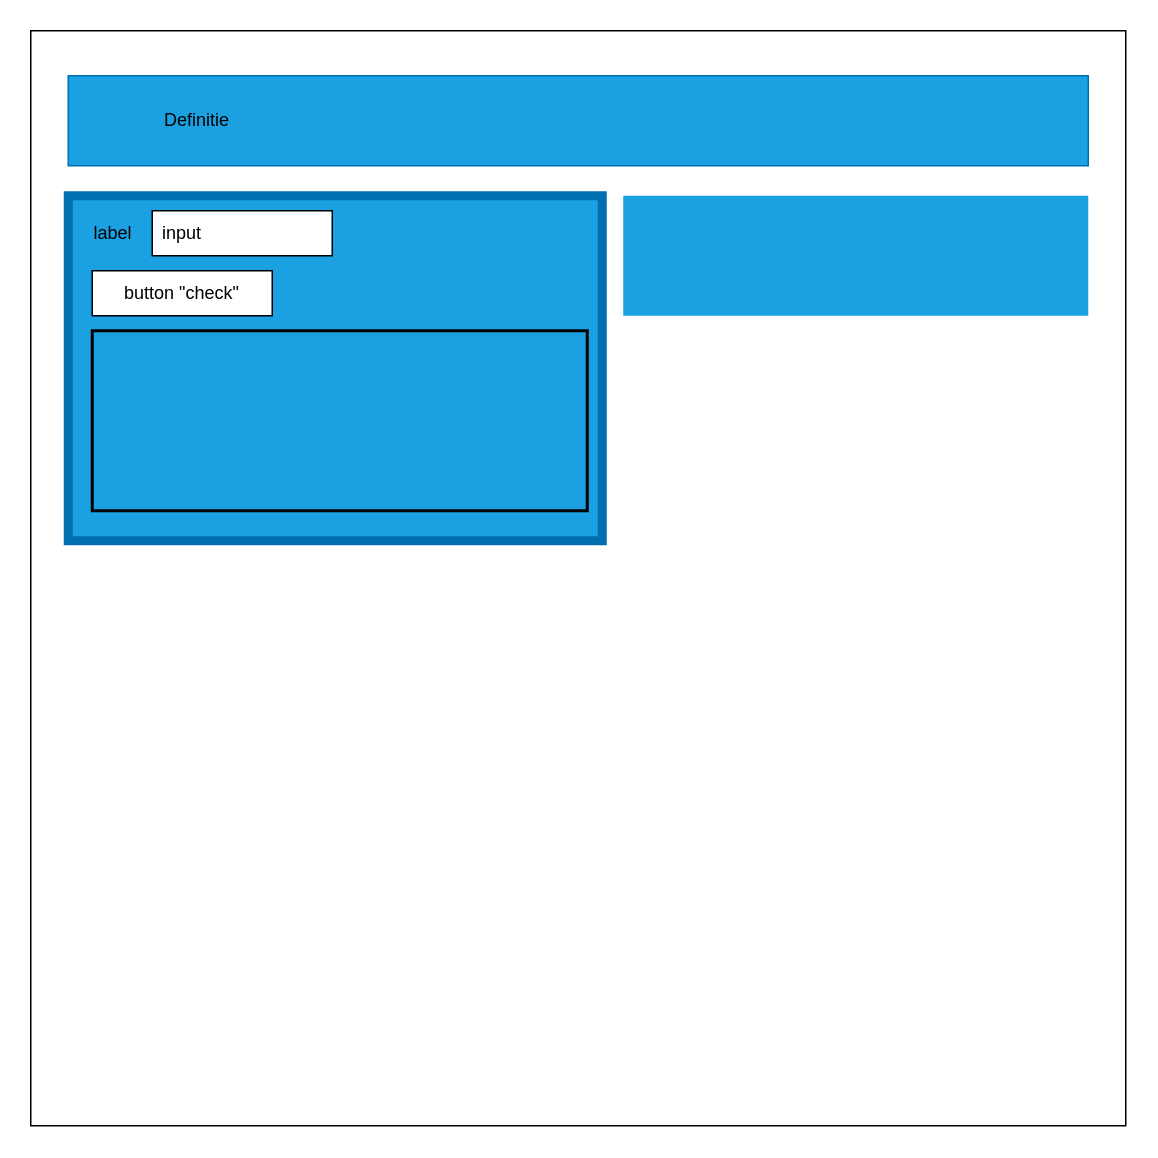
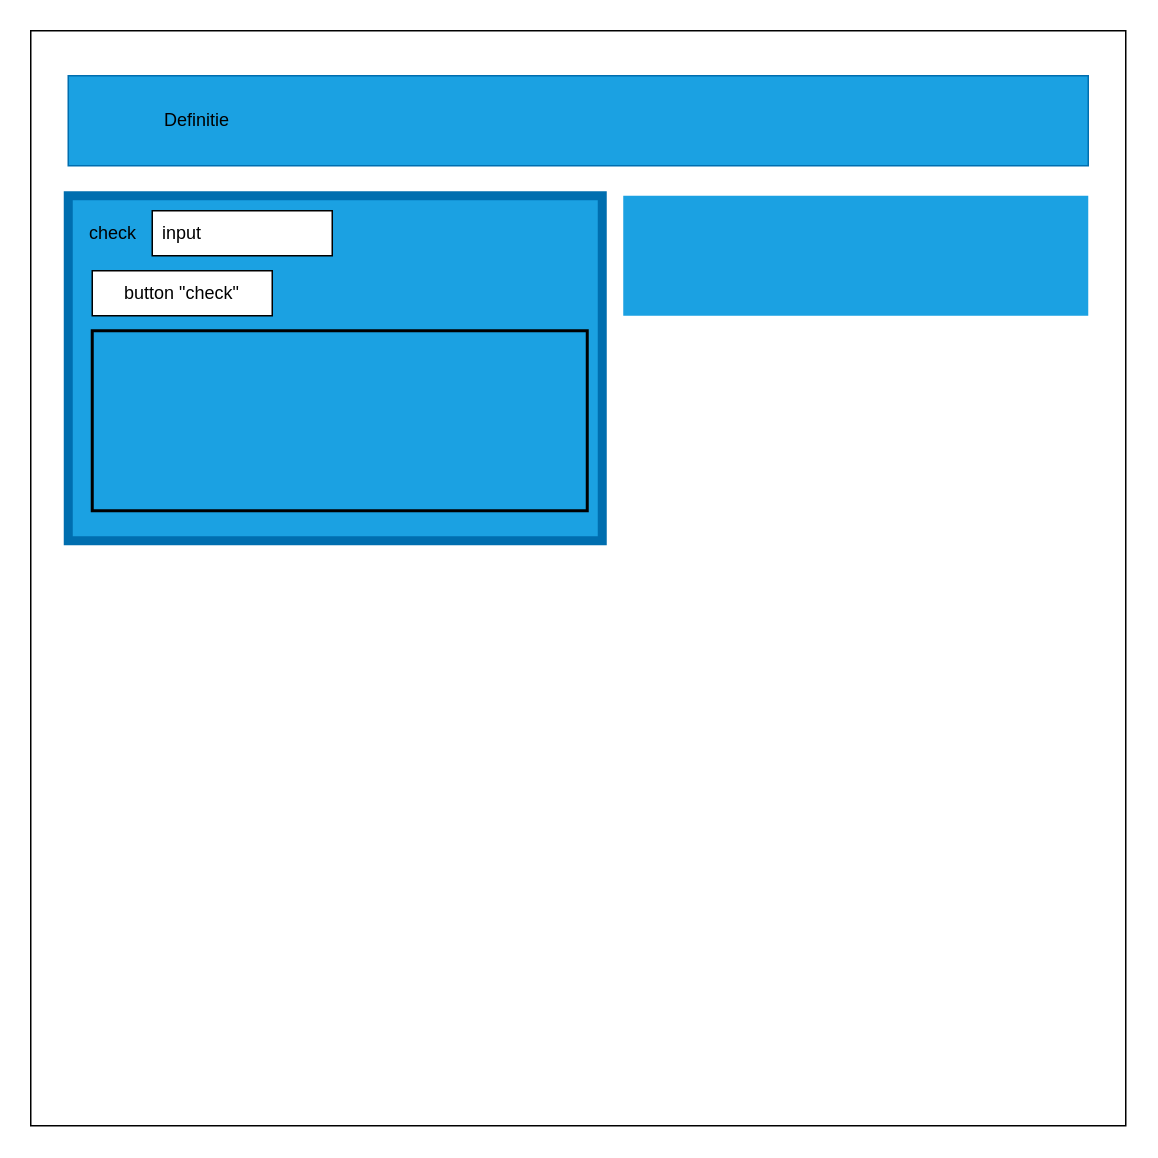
node "label": label "label" -> "check"
